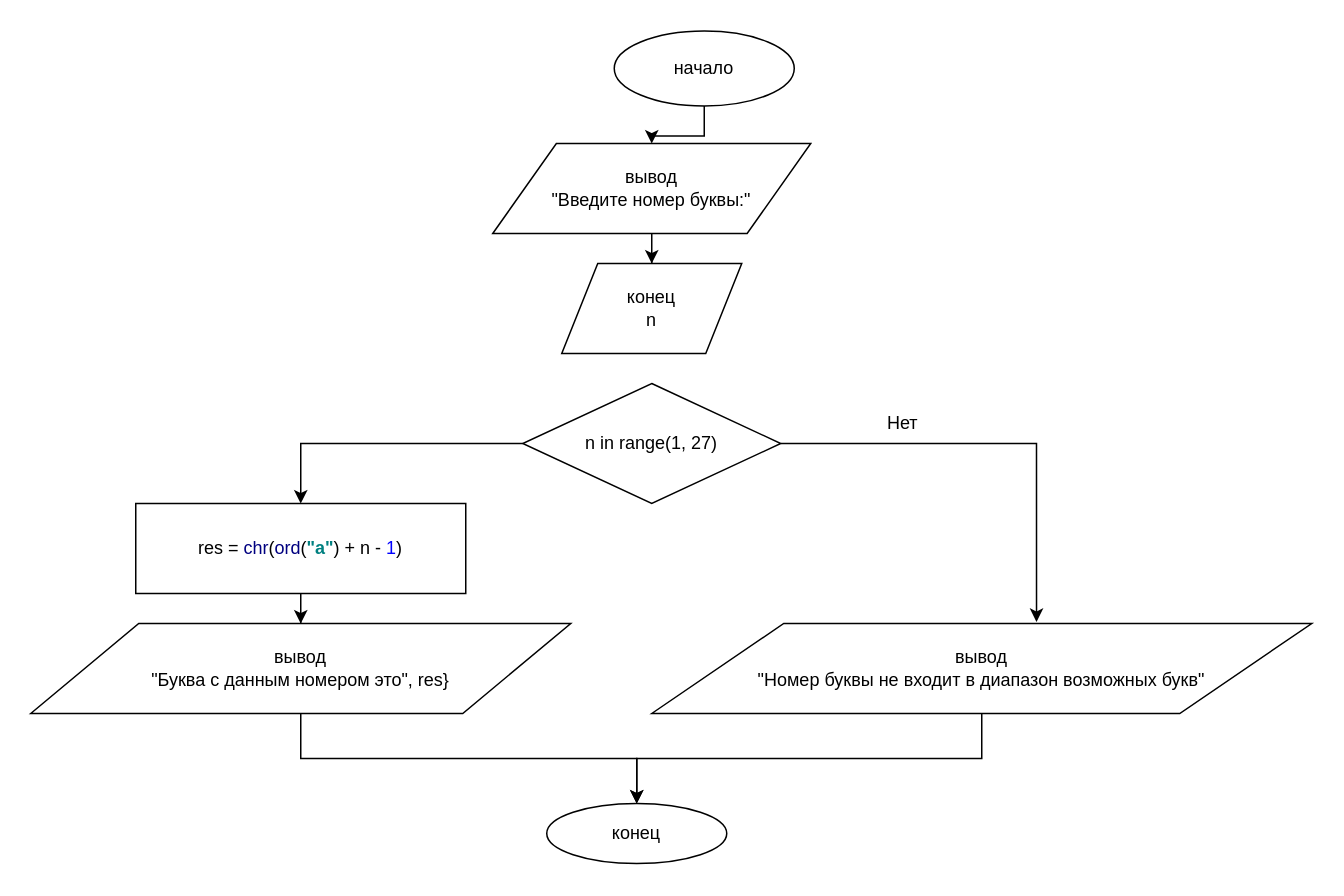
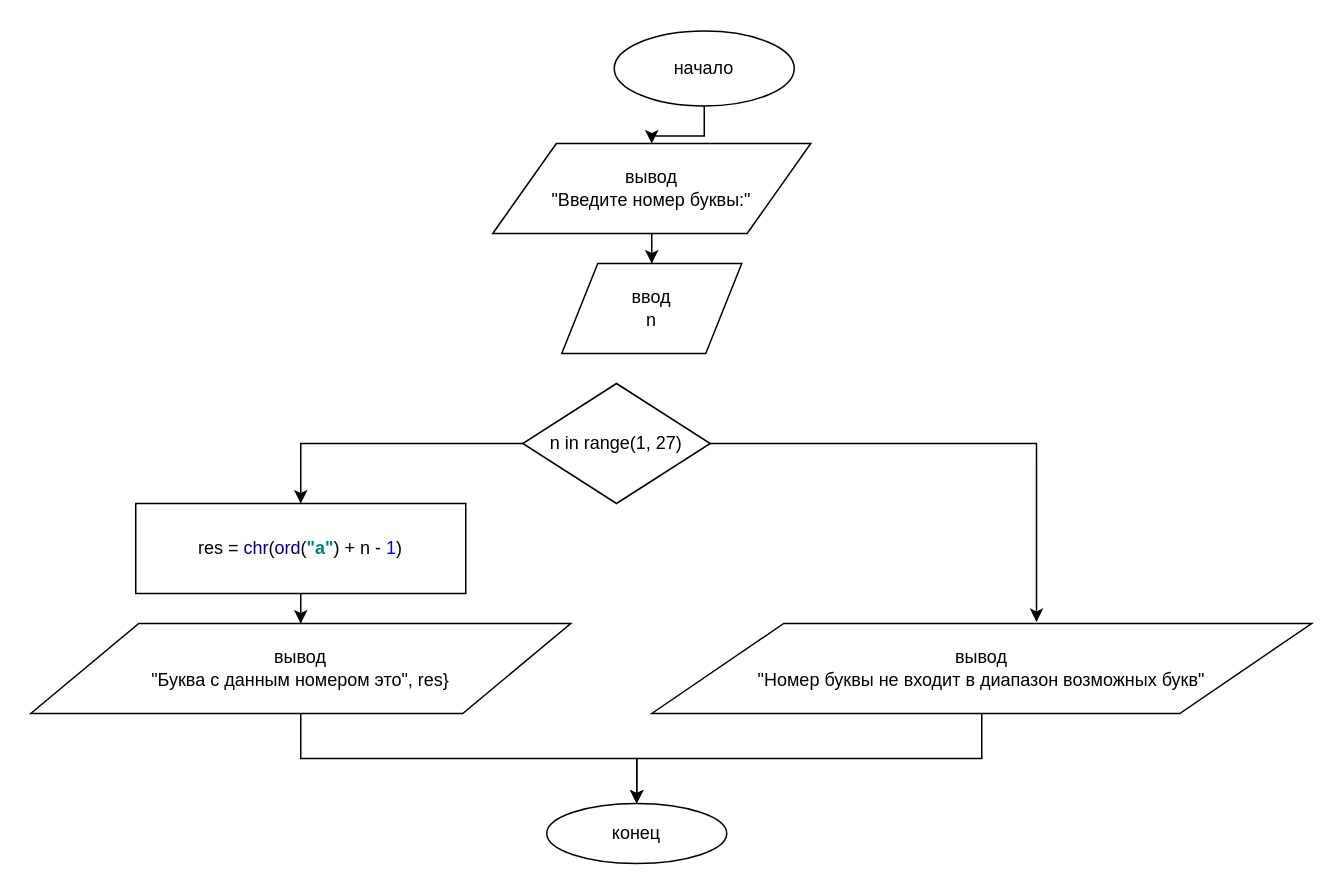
node "конец n": label "конец n" -> "ввод n"
node "Нет": removed
node "n in range(1, 27)": size 258x120 -> 188x120
